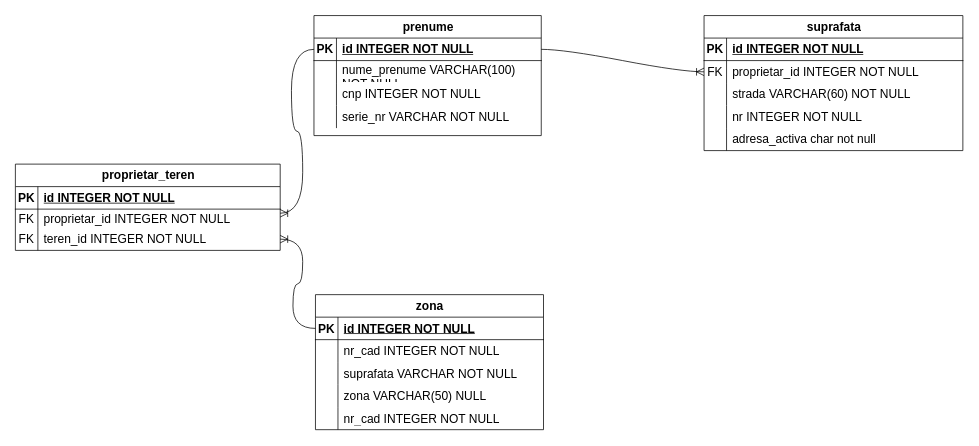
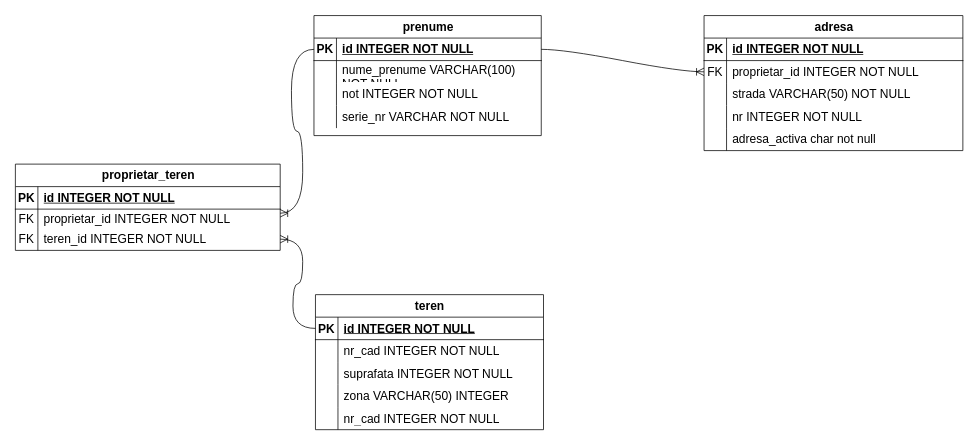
node "suprafata": label "suprafata" -> "adresa"
node "cnp INTEGER NOT NULL": label "cnp INTEGER NOT NULL" -> "not INTEGER NOT NULL"
node "strada VARCHAR(60) NOT NULL": label "strada VARCHAR(60) NOT NULL" -> "strada VARCHAR(50) NOT NULL"
node "zona": label "zona" -> "teren"
node "suprafata VARCHAR NOT NULL": label "suprafata VARCHAR NOT NULL" -> "suprafata INTEGER NOT NULL"
node "zona VARCHAR(50) NULL": label "zona VARCHAR(50) NULL" -> "zona VARCHAR(50) INTEGER"
